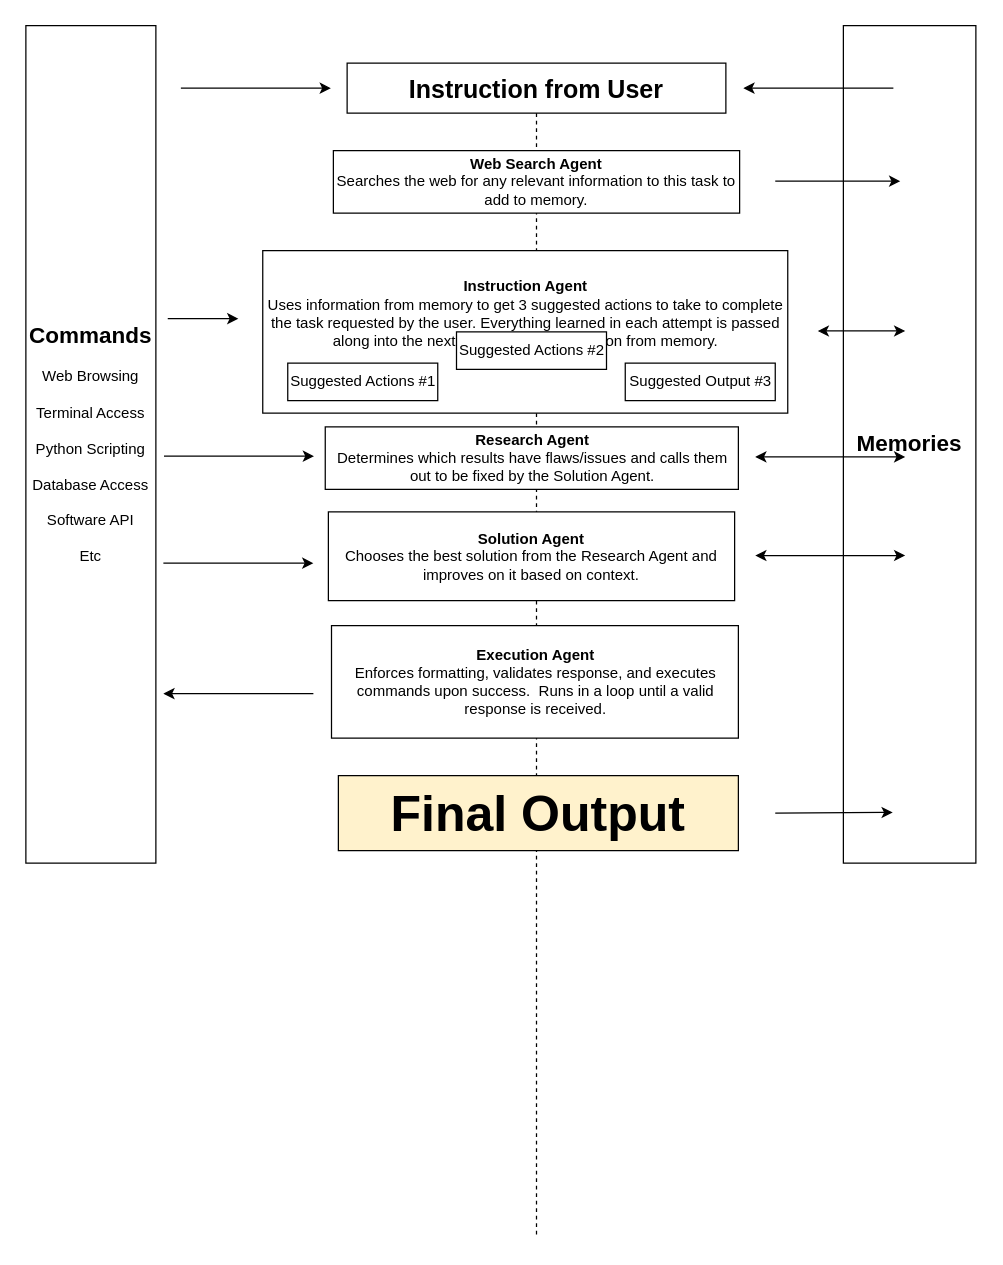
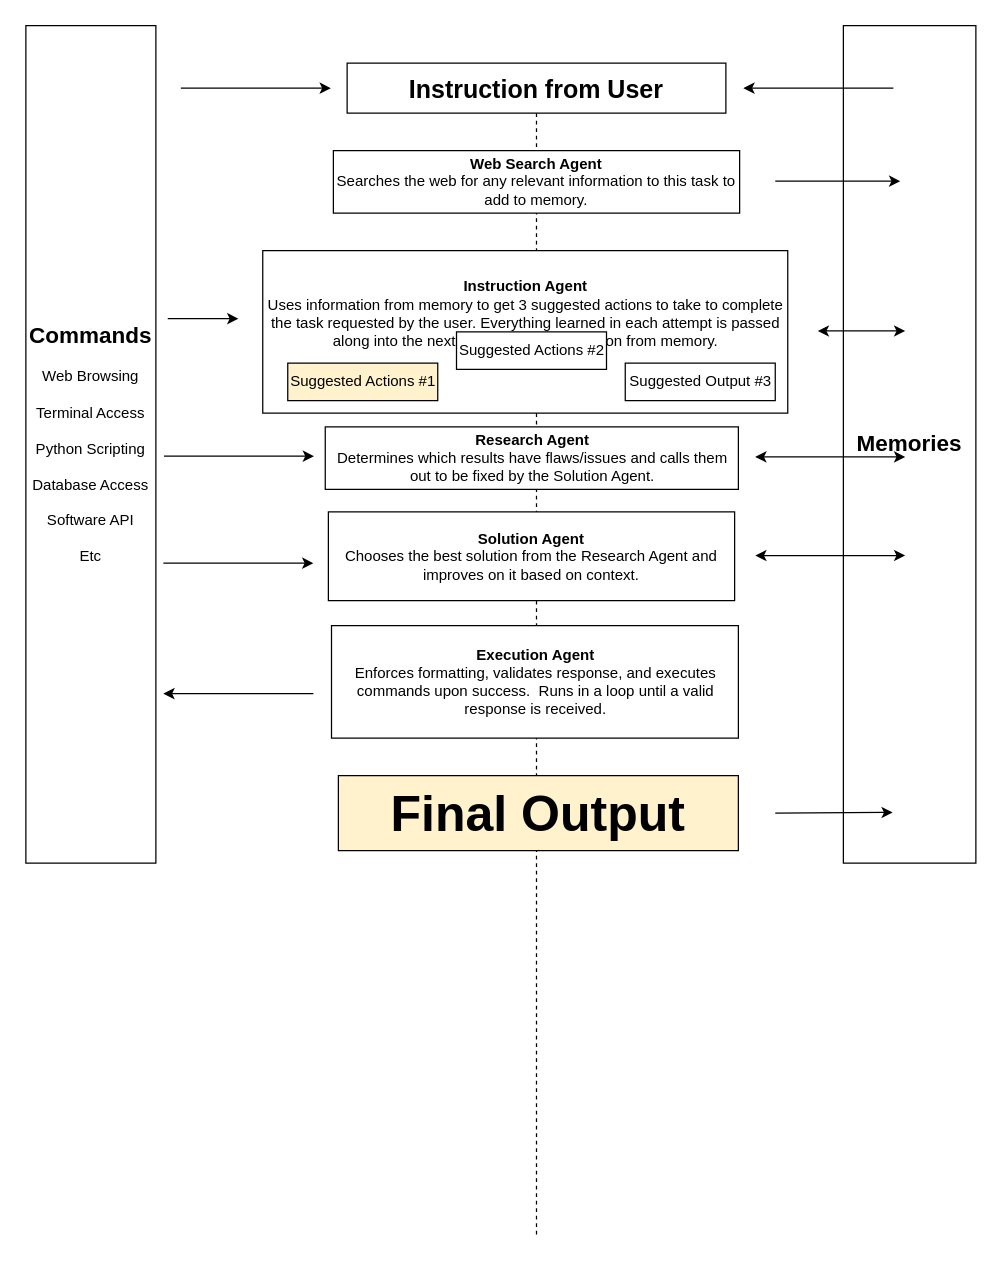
node "Suggested Actions #1": fillcolor #ffffff -> #fff2cc
